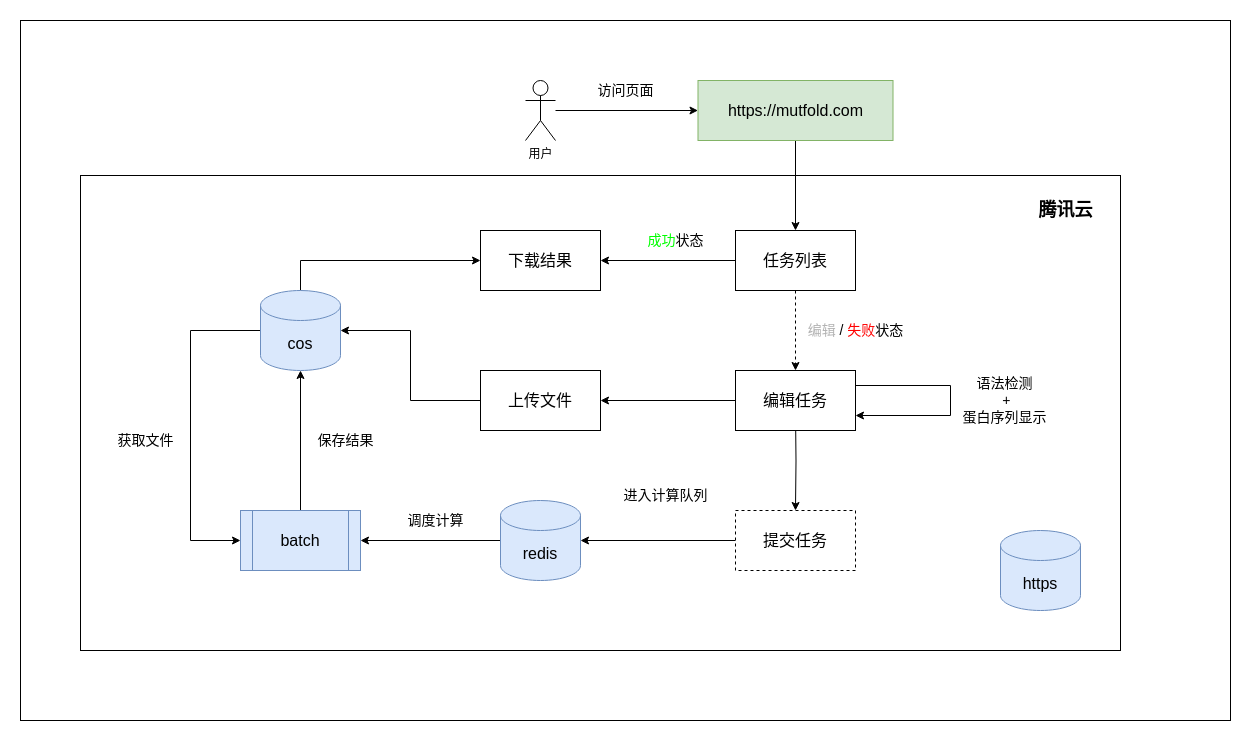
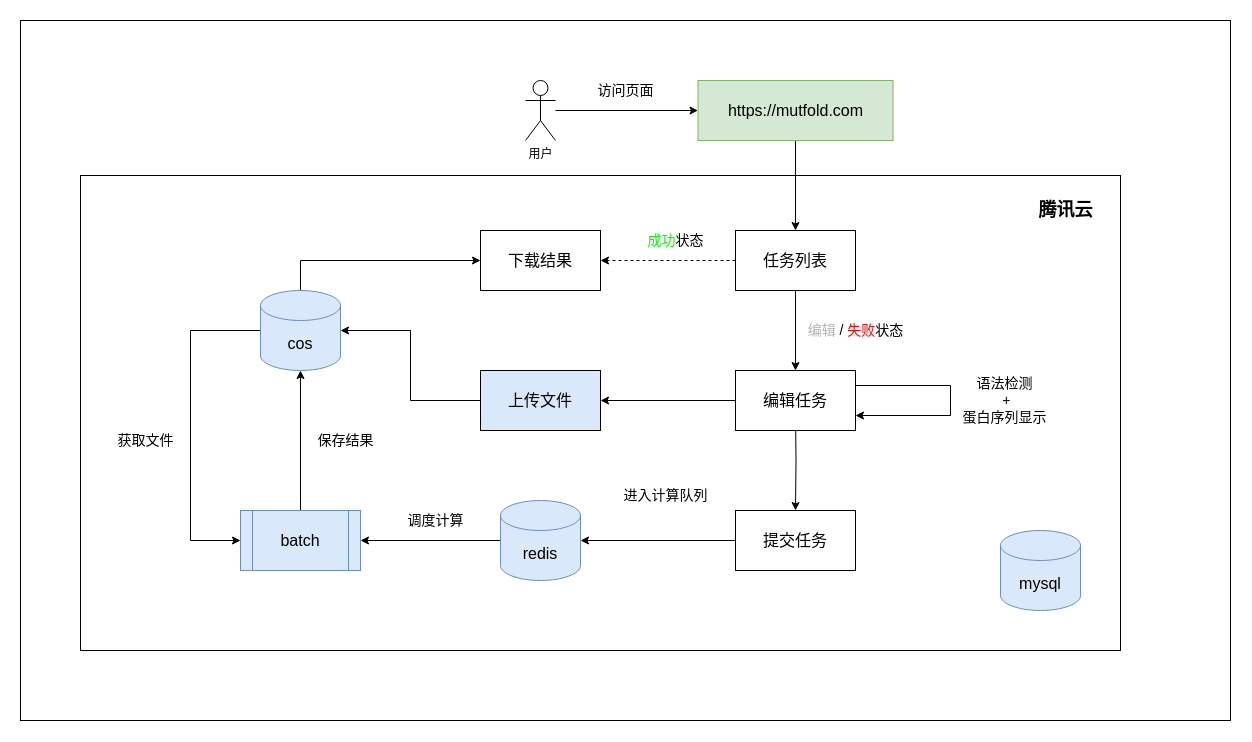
edge "任务列表" -> "下载结果": style solid -> dashed
edge "任务列表" -> "编辑任务": style dashed -> solid
node "上传文件": fillcolor #ffffff -> #dae8fc
node "提交任务": style dashed -> solid
node "https": label "https" -> "mysql"
